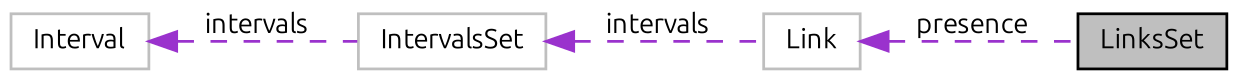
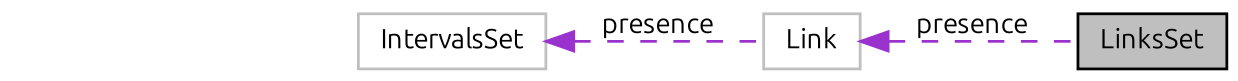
edge "Link" -> "IntervalsSet": label " intervals" -> " presence"
node "Interval": removed
